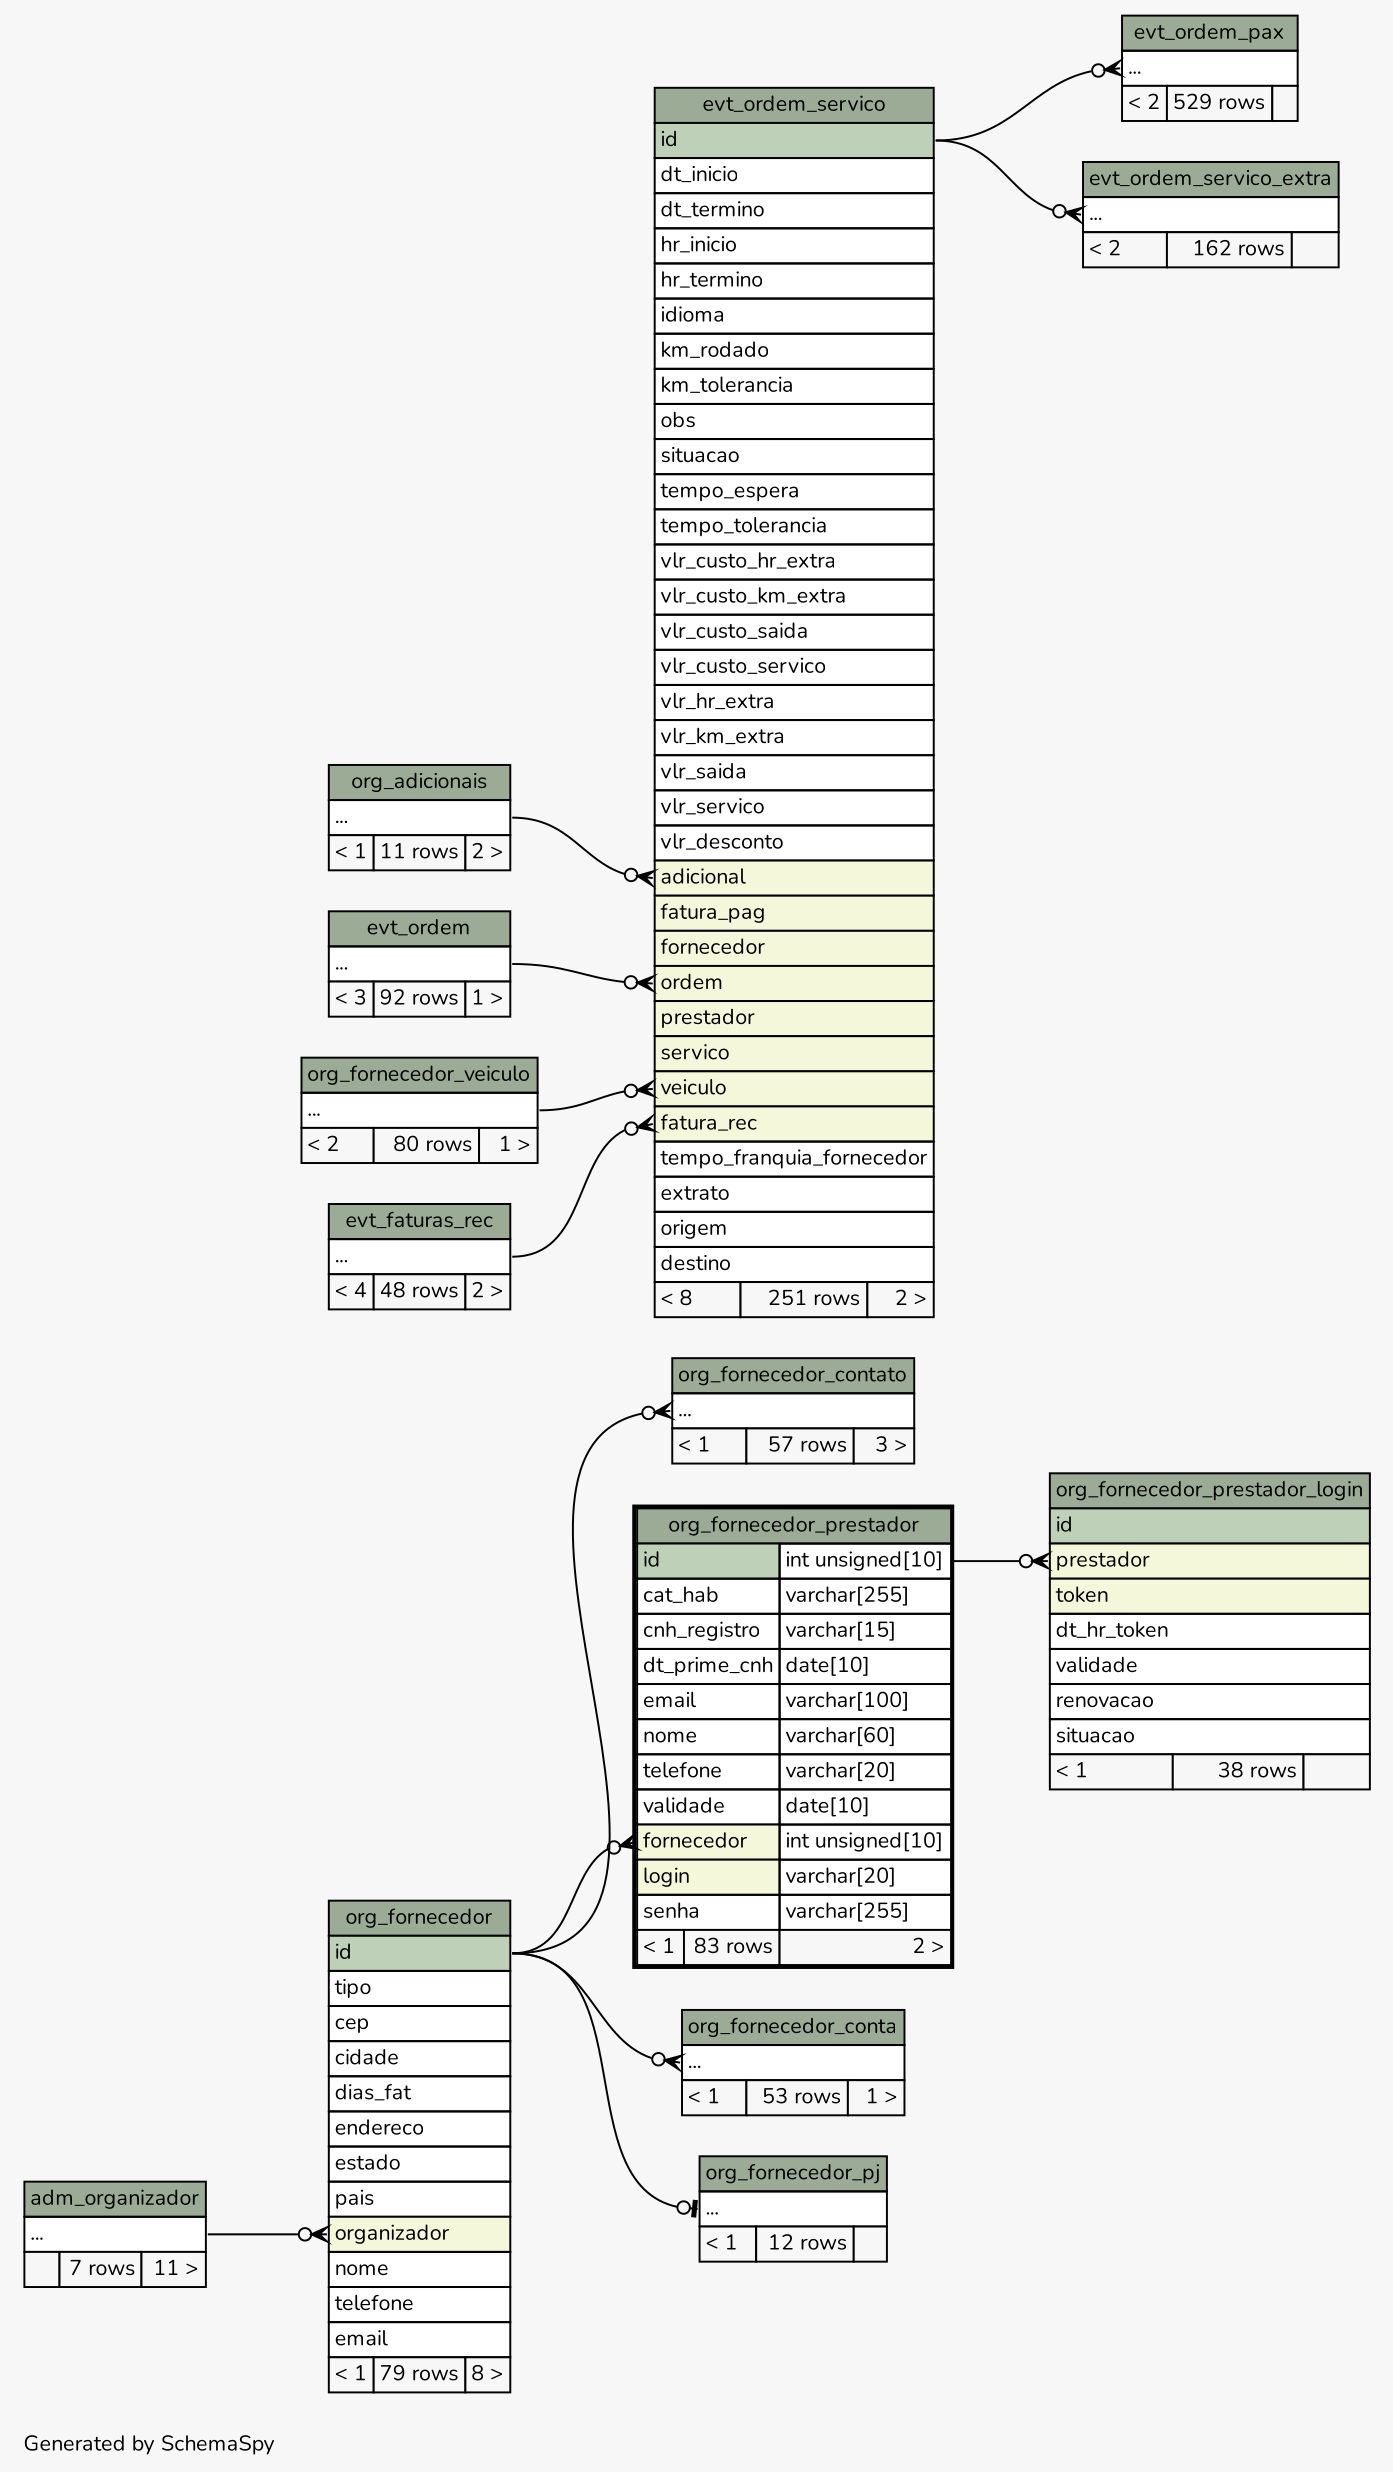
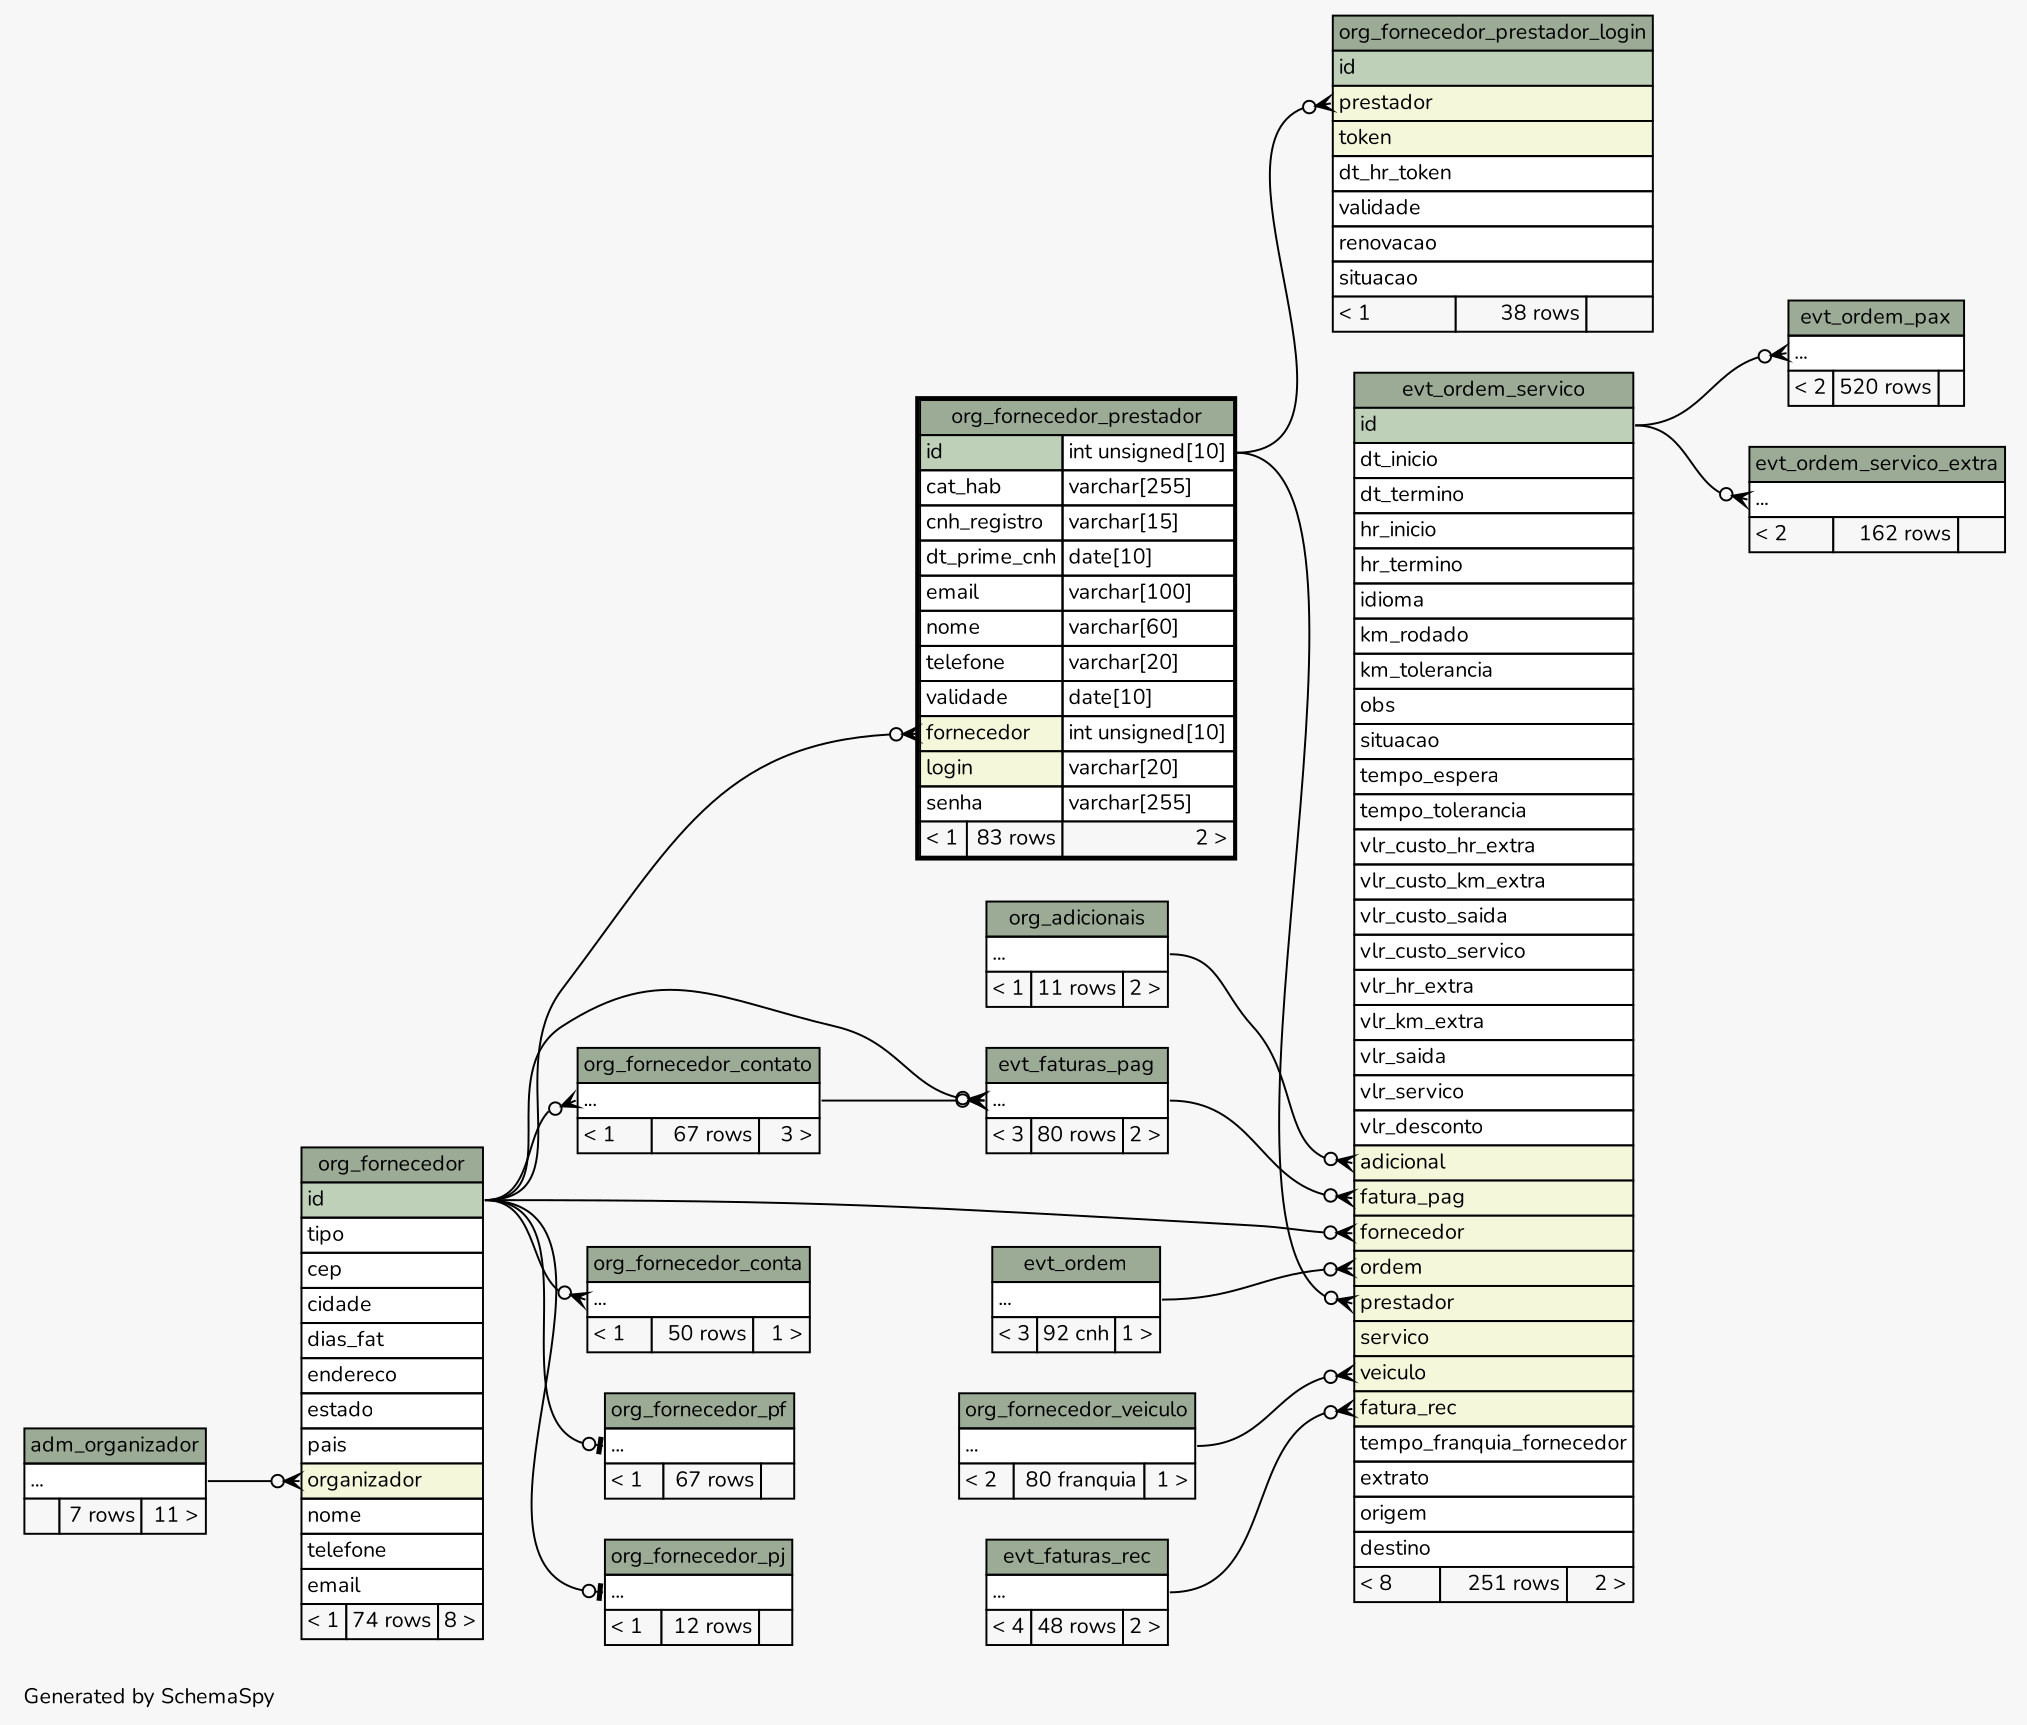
node "evt_ordem_pax": text "529 rows" -> "520 rows"
edge "org_fornecedor_prestador" -> "evt_ordem_servico": added
node "evt_ordem": text "92 rows" -> "92 cnh"
node "evt_faturas_pag": added
node "org_fornecedor_veiculo": text "80 rows" -> "80 franquia"
edge "org_fornecedor" -> "evt_ordem_servico": added
node "org_fornecedor_contato": text "57 rows" -> "67 rows"
node "org_fornecedor_pf": added
node "org_fornecedor_conta": text "53 rows" -> "50 rows"
node "org_fornecedor": text "79 rows" -> "74 rows"
